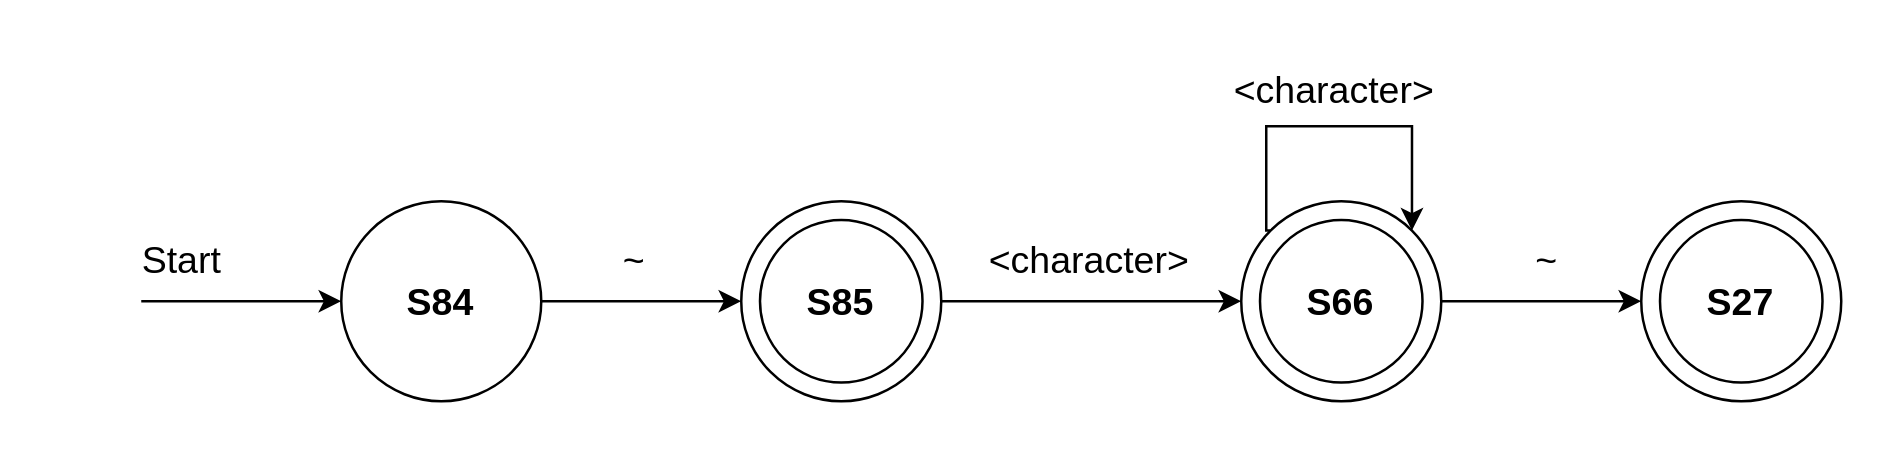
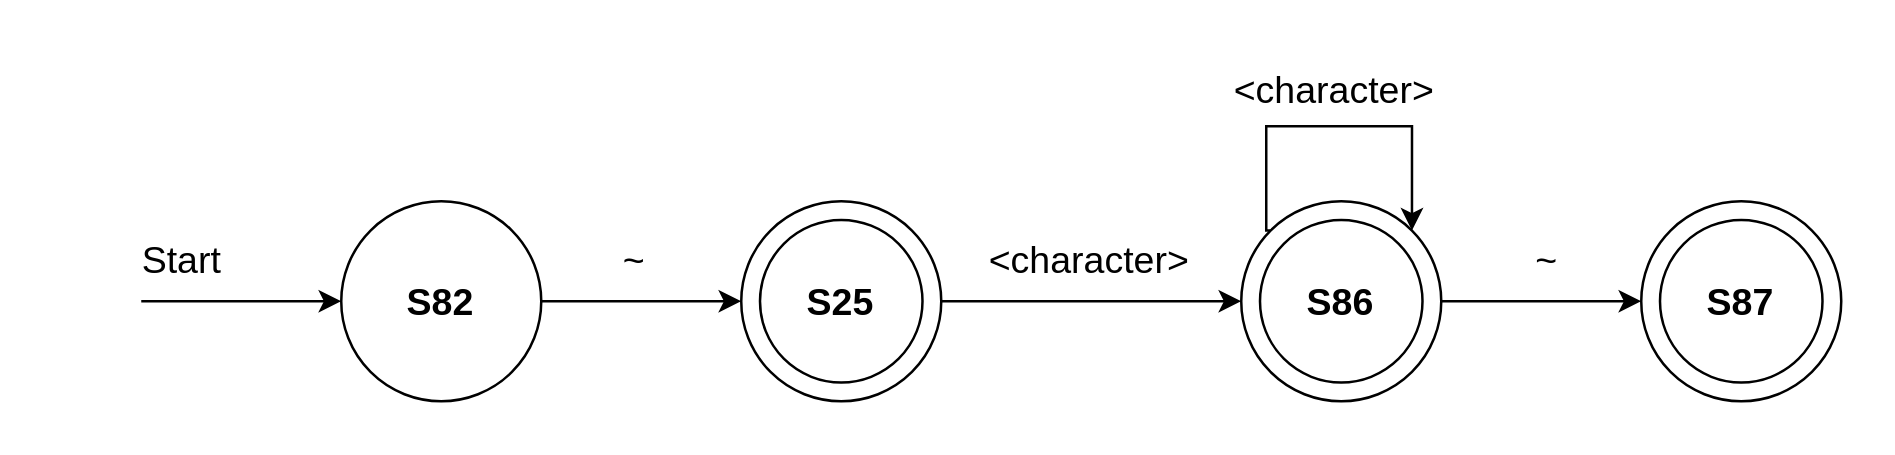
node "S84": label "S84" -> "S82"
node "S85": label "S85" -> "S25"
node "S66": label "S66" -> "S86"
node "S27": label "S27" -> "S87"
